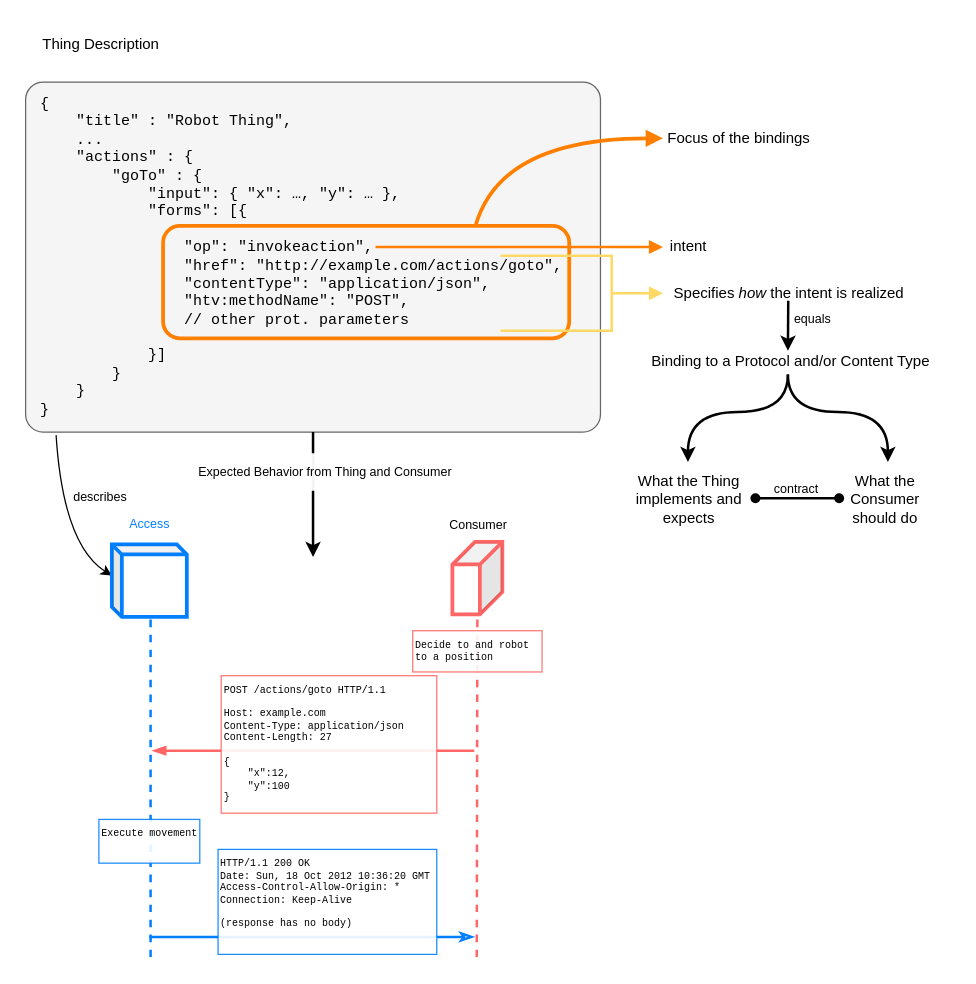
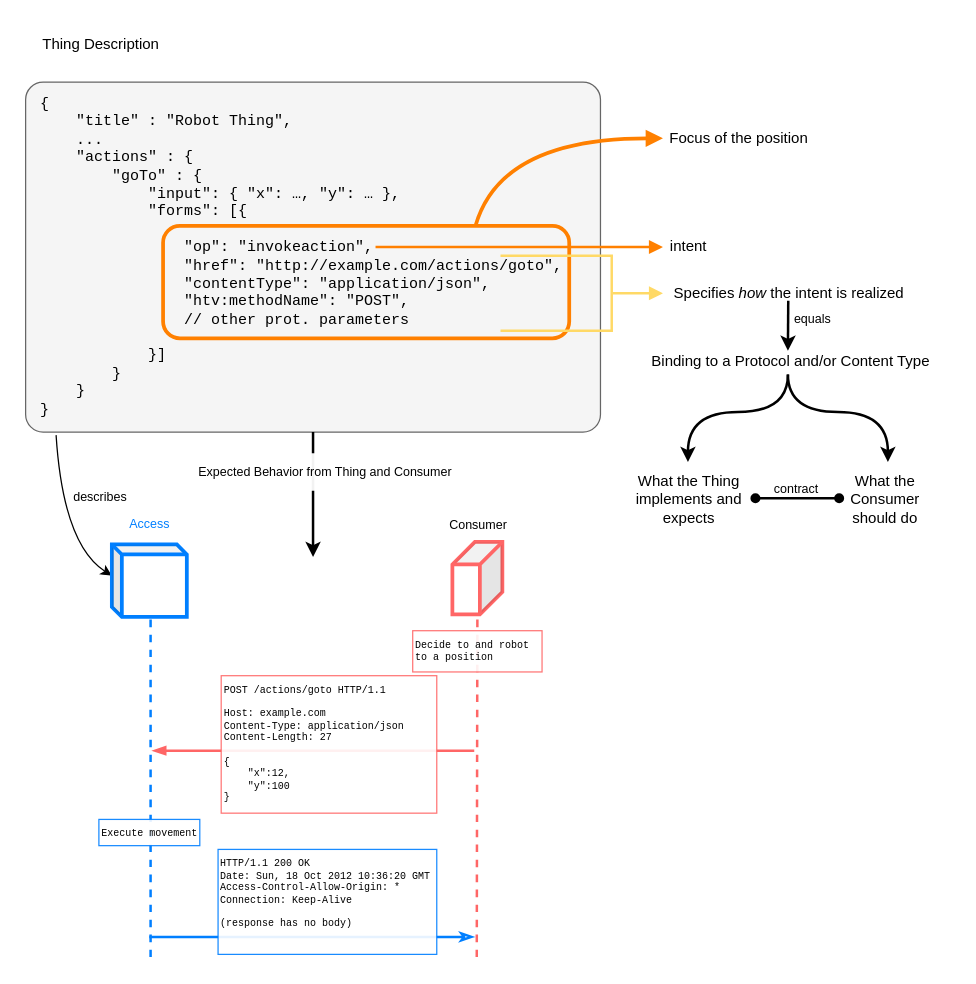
node "Focus of the bindings": label "Focus of the bindings" -> "Focus of the position"
node "Execute movement": size 101x44 -> 101x26
